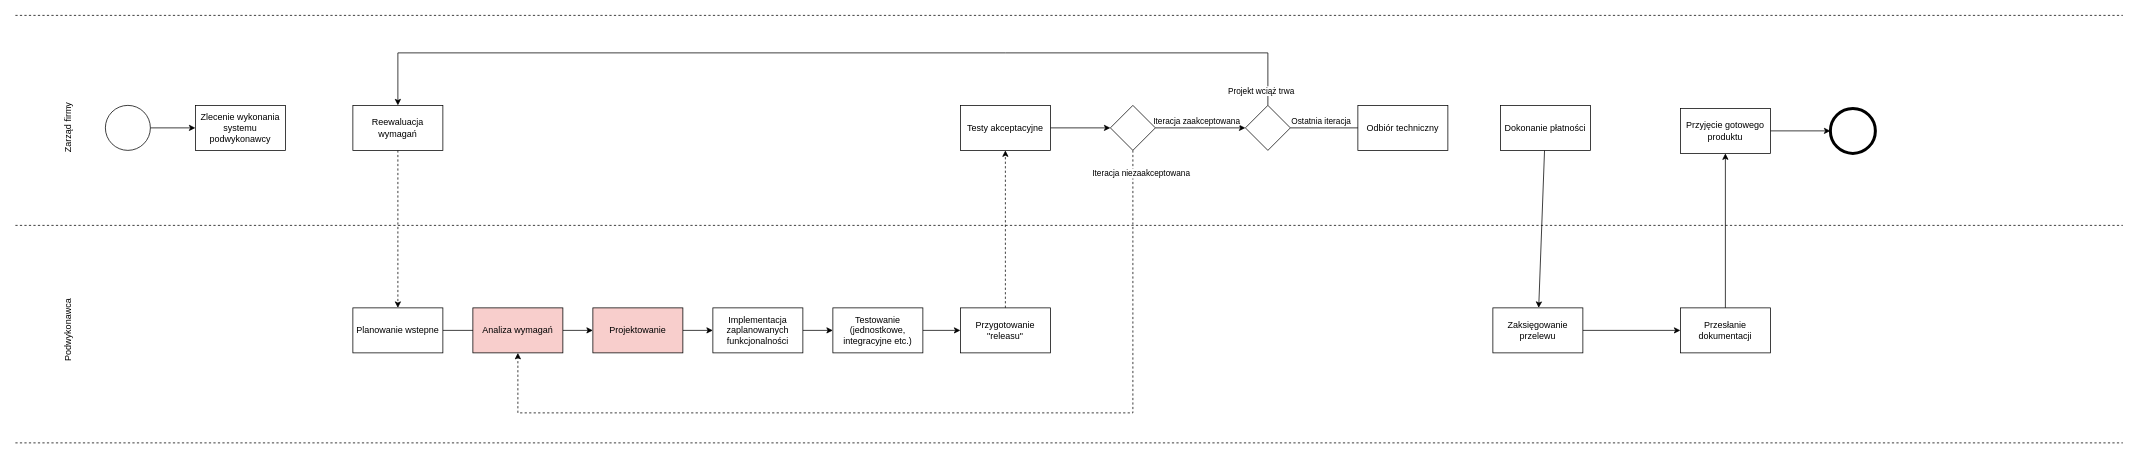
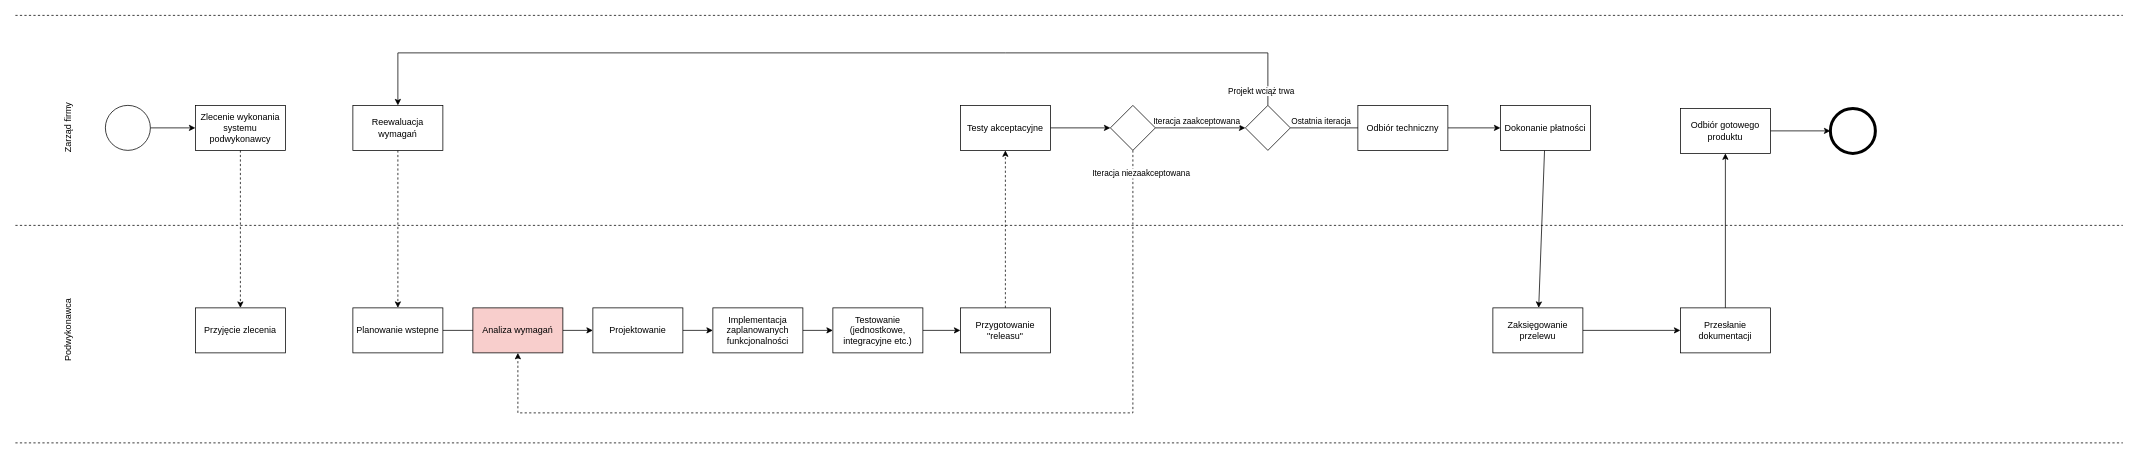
edge "Odbiór techniczny" -> "Dokonanie płatności": added
node "Przyjęcie gotowego produktu": label "Przyjęcie gotowego produktu" -> "Odbiór gotowego produktu"
edge "Zlecenie wykonania systemu podwykonawcy" -> "Przyjęcie zlecenia": added
node "Przyjęcie zlecenia": added
node "Projektowanie": fillcolor #f8cecc -> #ffffff
